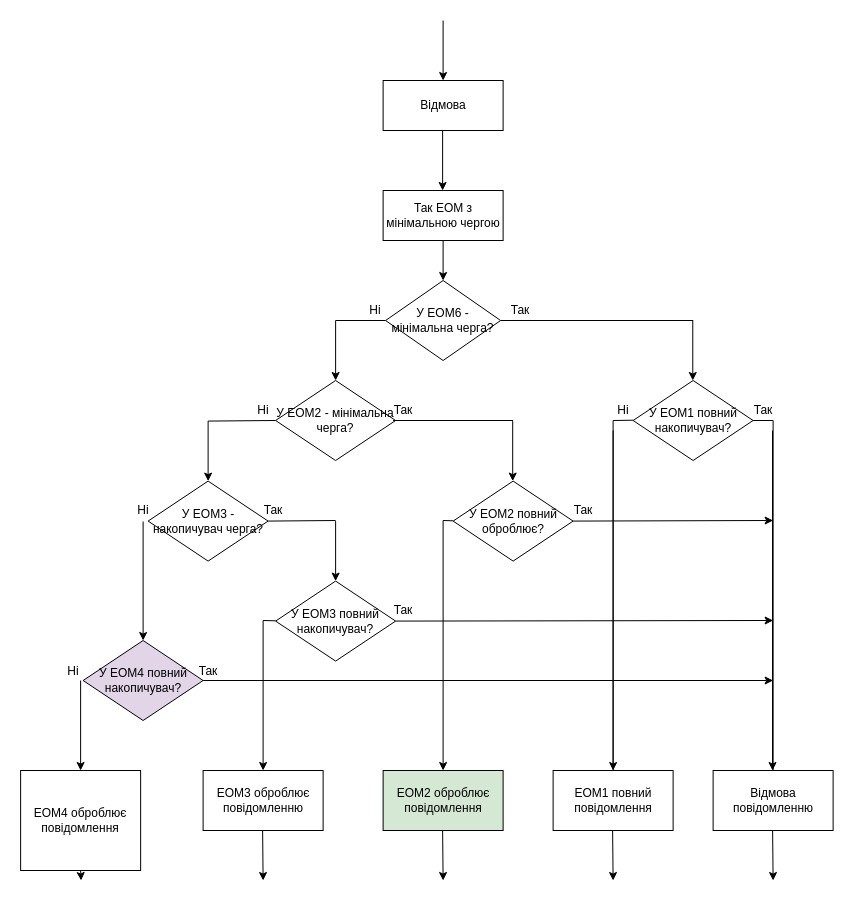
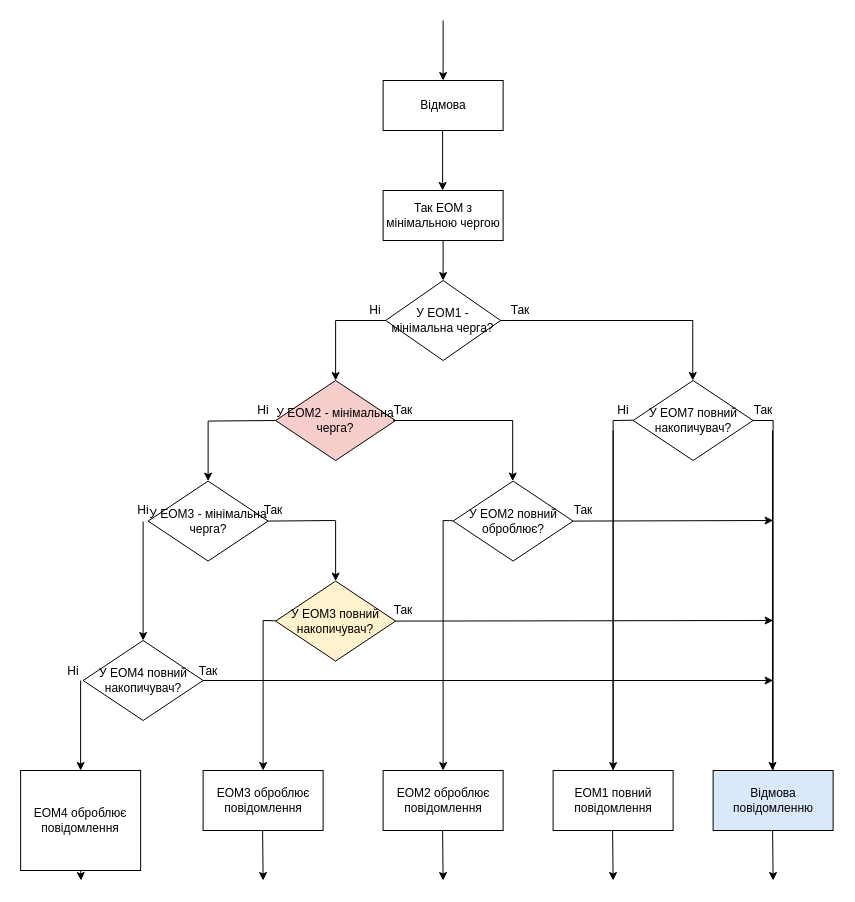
node "У ЕОМ6 - мінімальна черга?": label "У ЕОМ6 - мінімальна черга?" -> "У ЕОМ1 - мінімальна черга?"
node "У ЕОМ2 - мінімальна черга?": fillcolor #ffffff -> #f8cecc
node "У ЕОМ1 повний накопичувач?": label "У ЕОМ1 повний накопичувач?" -> "У ЕОМ7 повний накопичувач?"
node "У ЕОМ3 - накопичувач черга?": label "У ЕОМ3 - накопичувач черга?" -> "У ЕОМ3 - мінімальна черга?"
node "У ЕОМ3 повний накопичувач?": fillcolor #ffffff -> #fff2cc
node "У ЕОМ4 повний накопичувач?": fillcolor #e1d5e7 -> #ffffff
node "ЕОМ3 оброблює повідомленню": label "ЕОМ3 оброблює повідомленню" -> "ЕОМ3 оброблює повідомлення"
node "ЕОМ2 оброблює повідомлення": fillcolor #d5e8d4 -> #ffffff
node "Відмова повідомленню": fillcolor #ffffff -> #dae8fc
